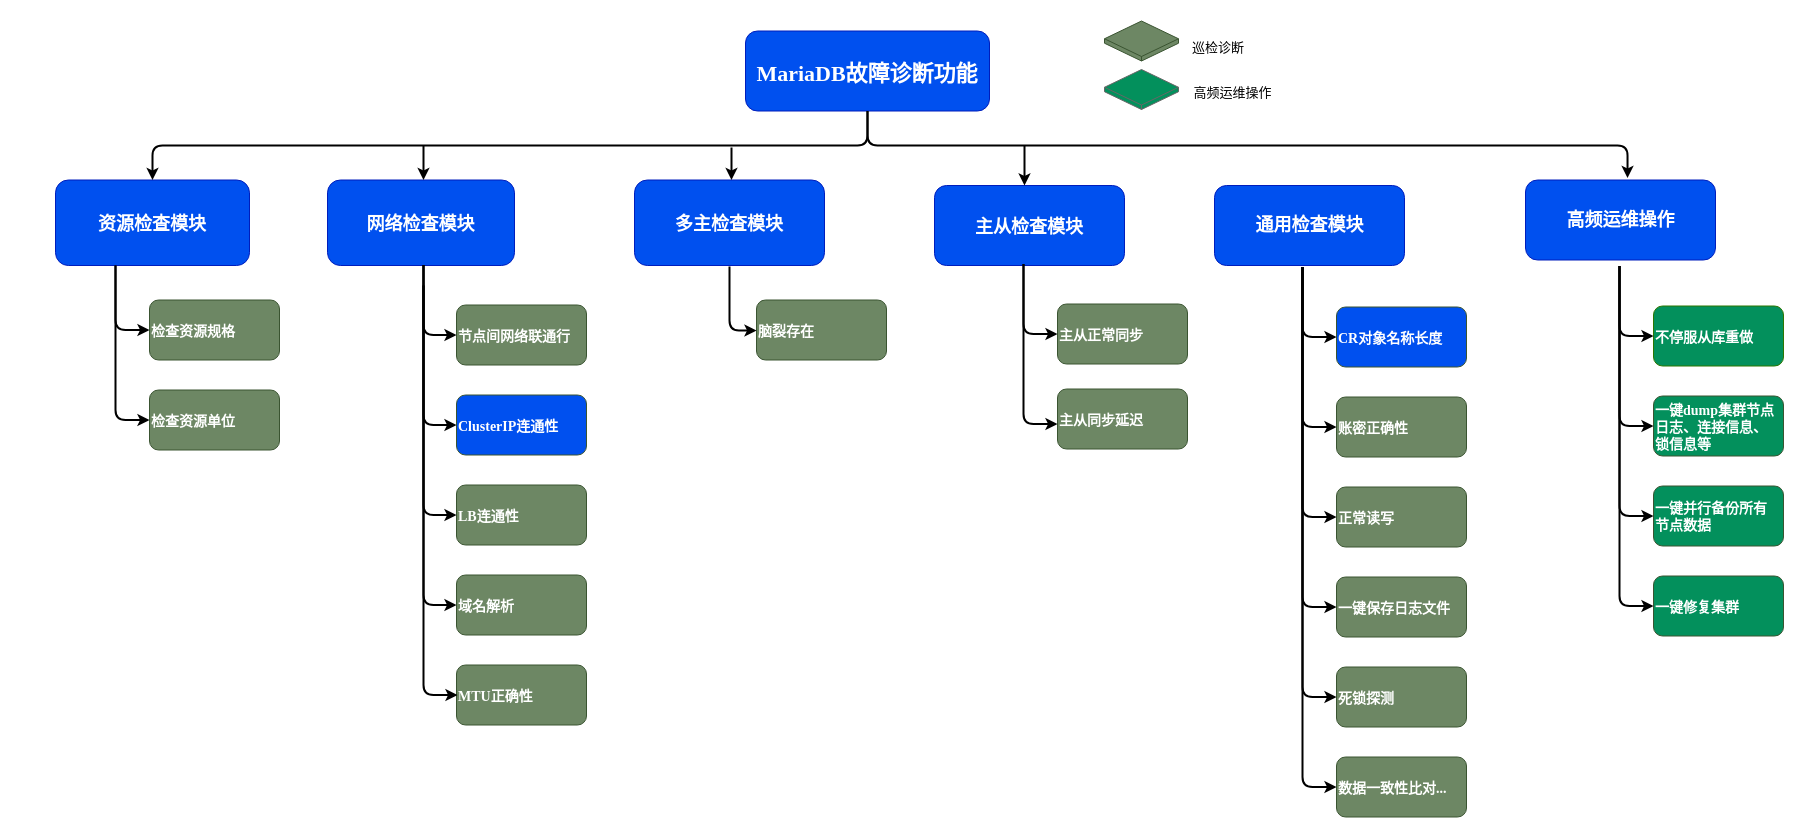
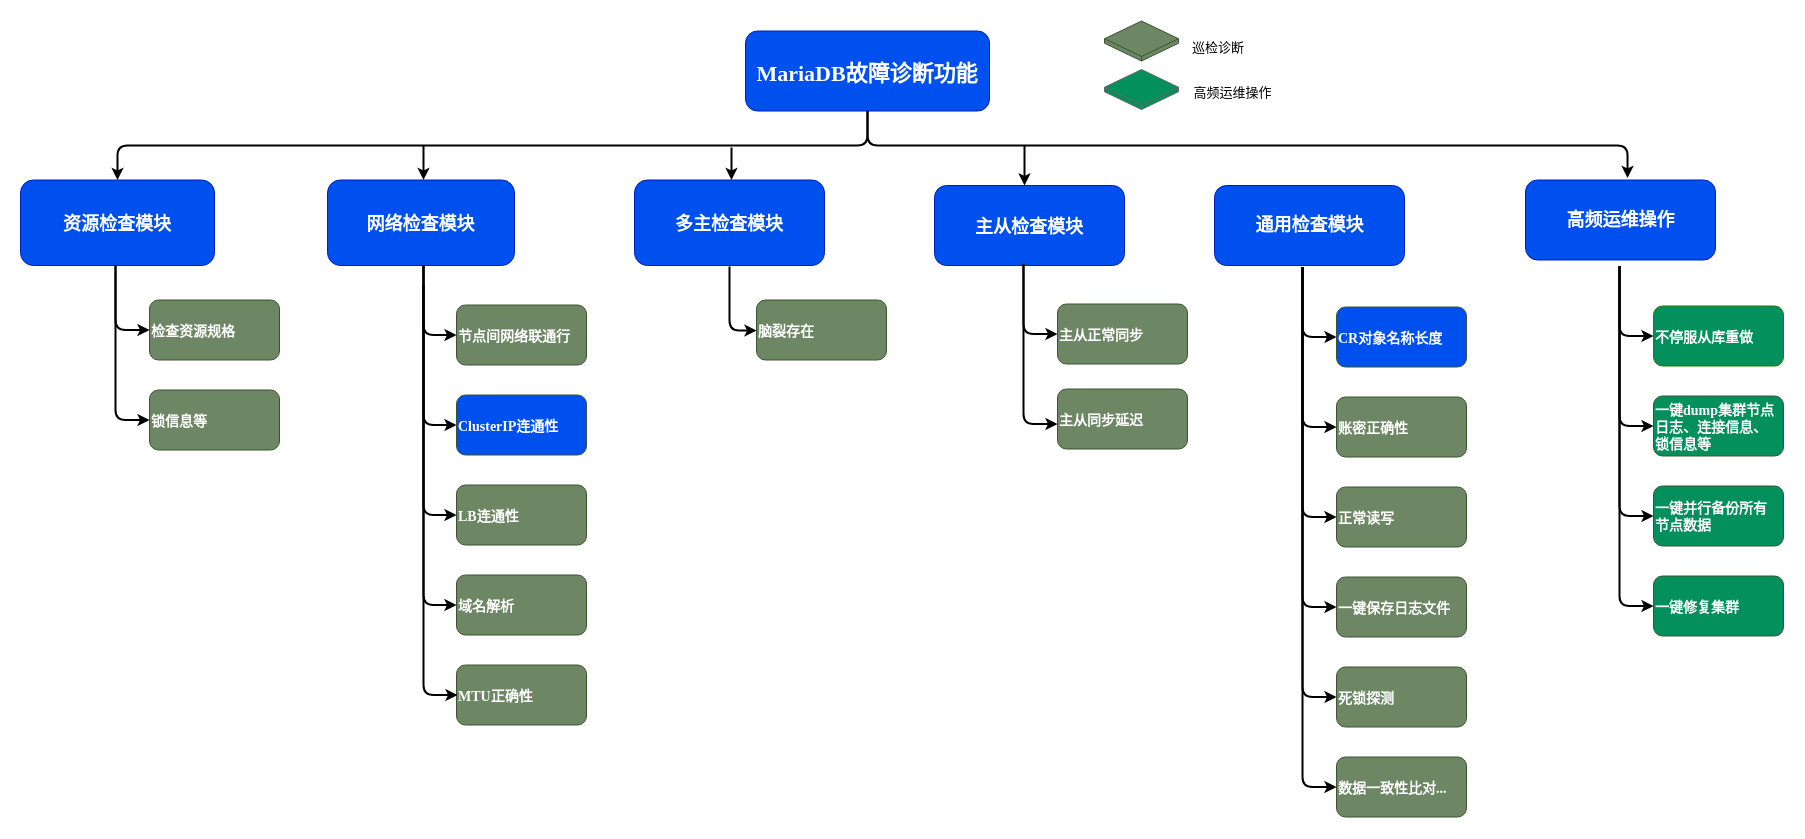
node "资源检查模块": moved (153, 223) -> (118, 223)
node "检查资源单位": label "检查资源单位" -> "锁信息等"
